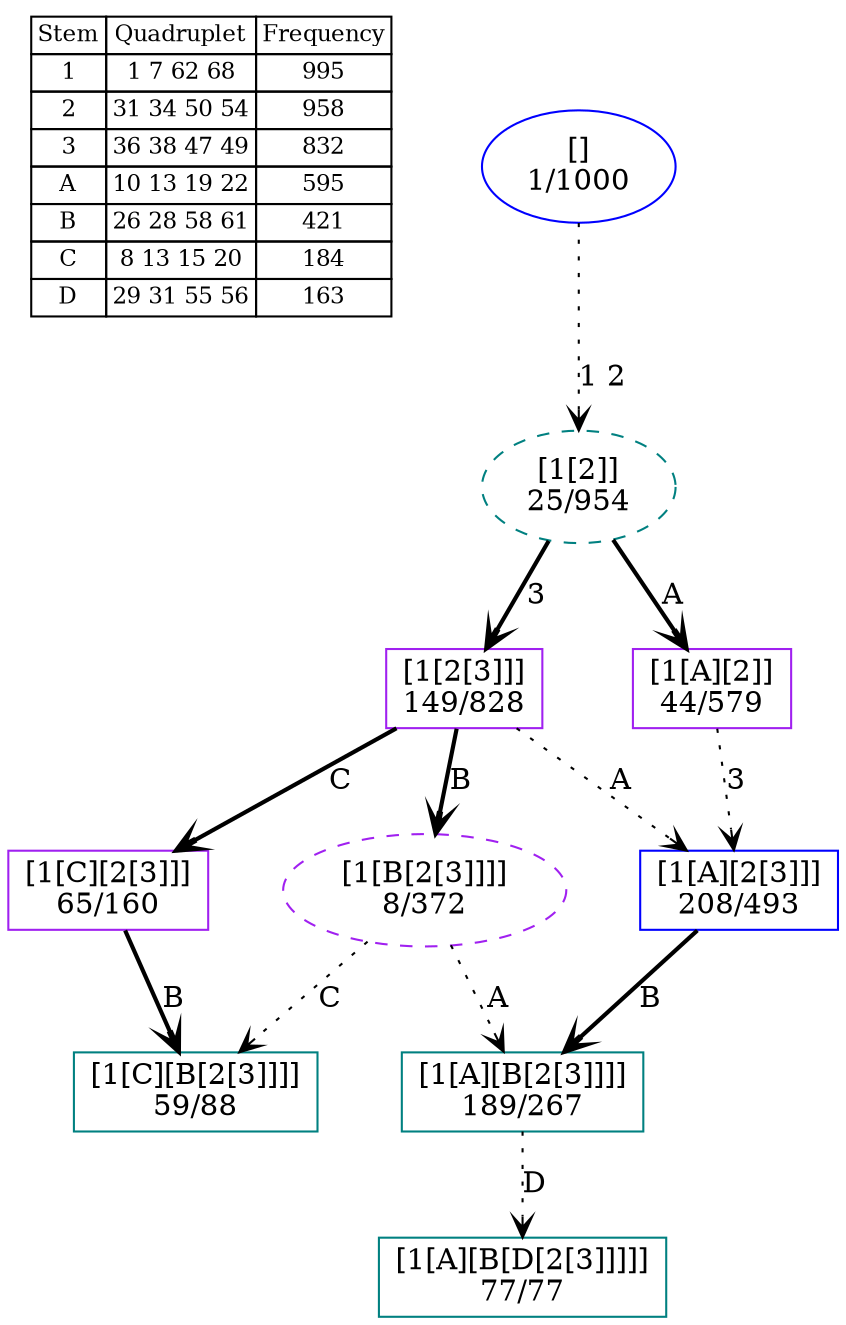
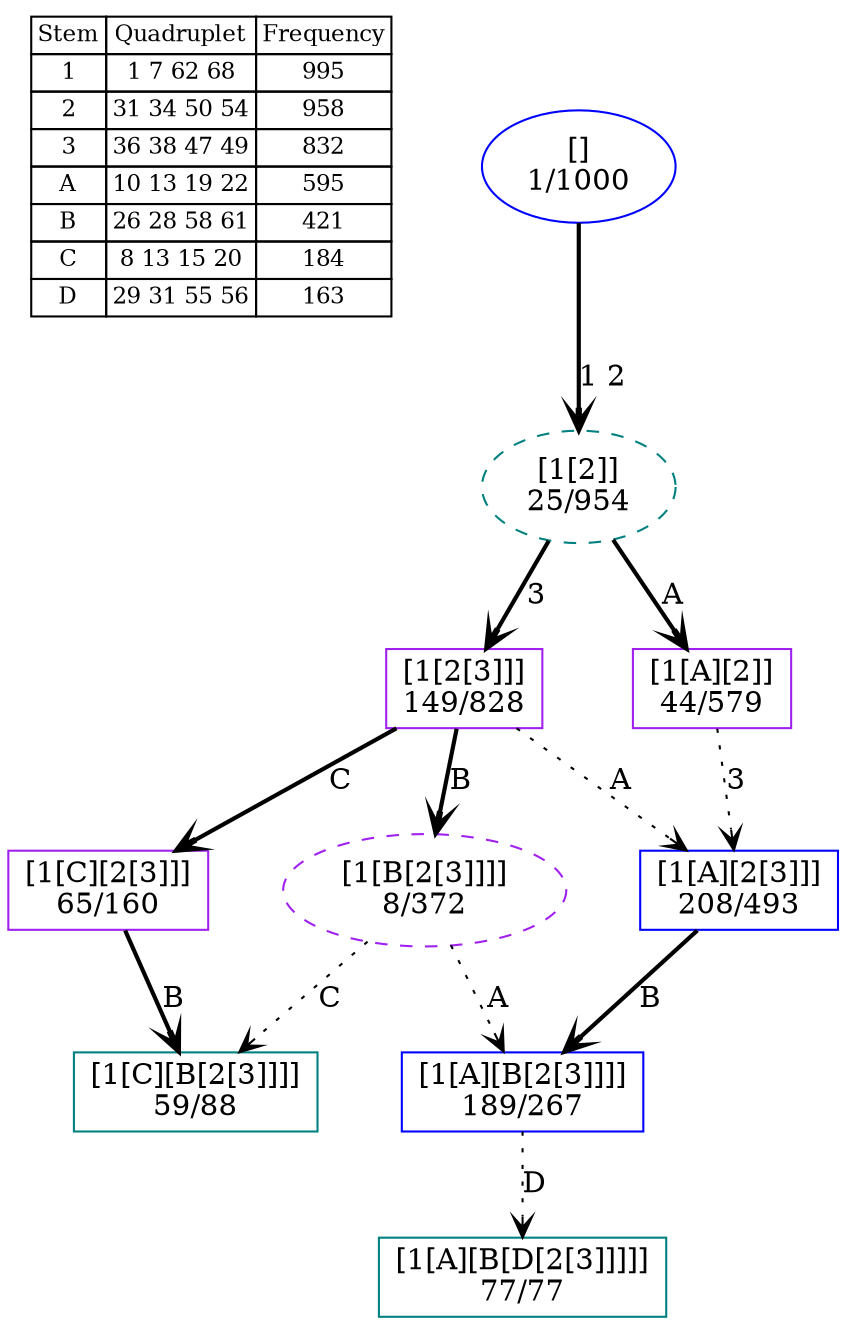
edge "[] 1/1000" -> "[1[2]] 25/954": style dotted -> bold
node "[1[A][B[2[3]]]] 189/267": color teal -> blue
